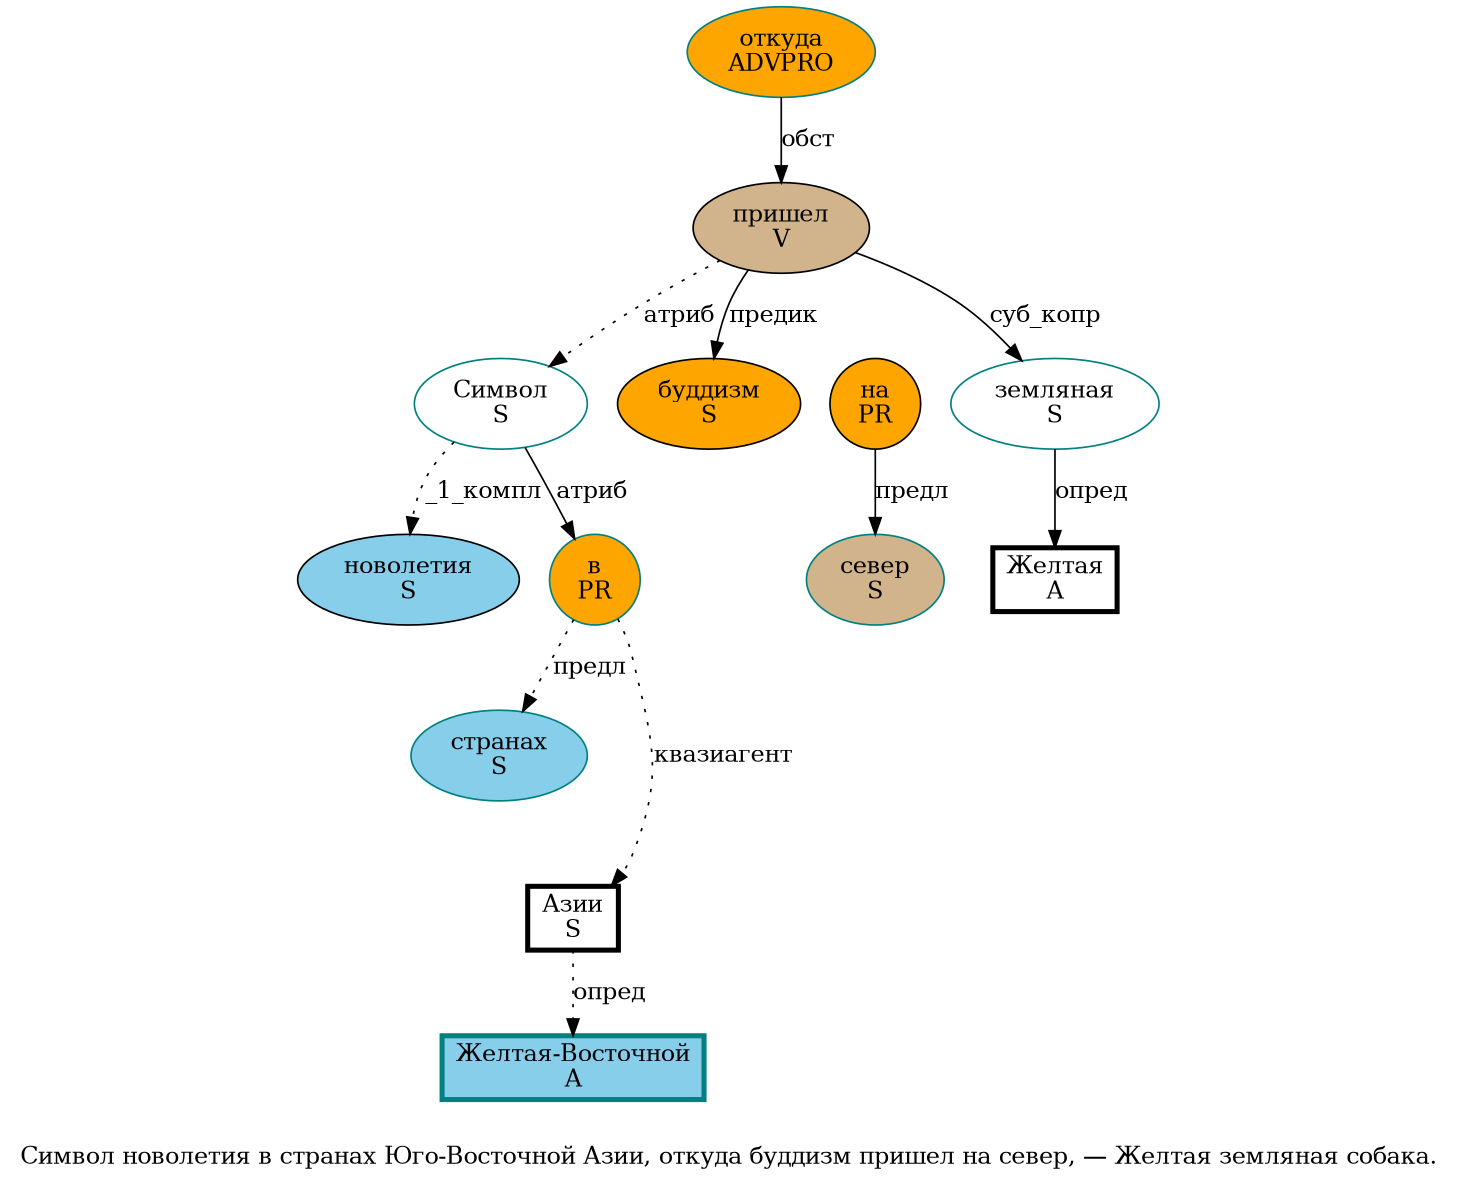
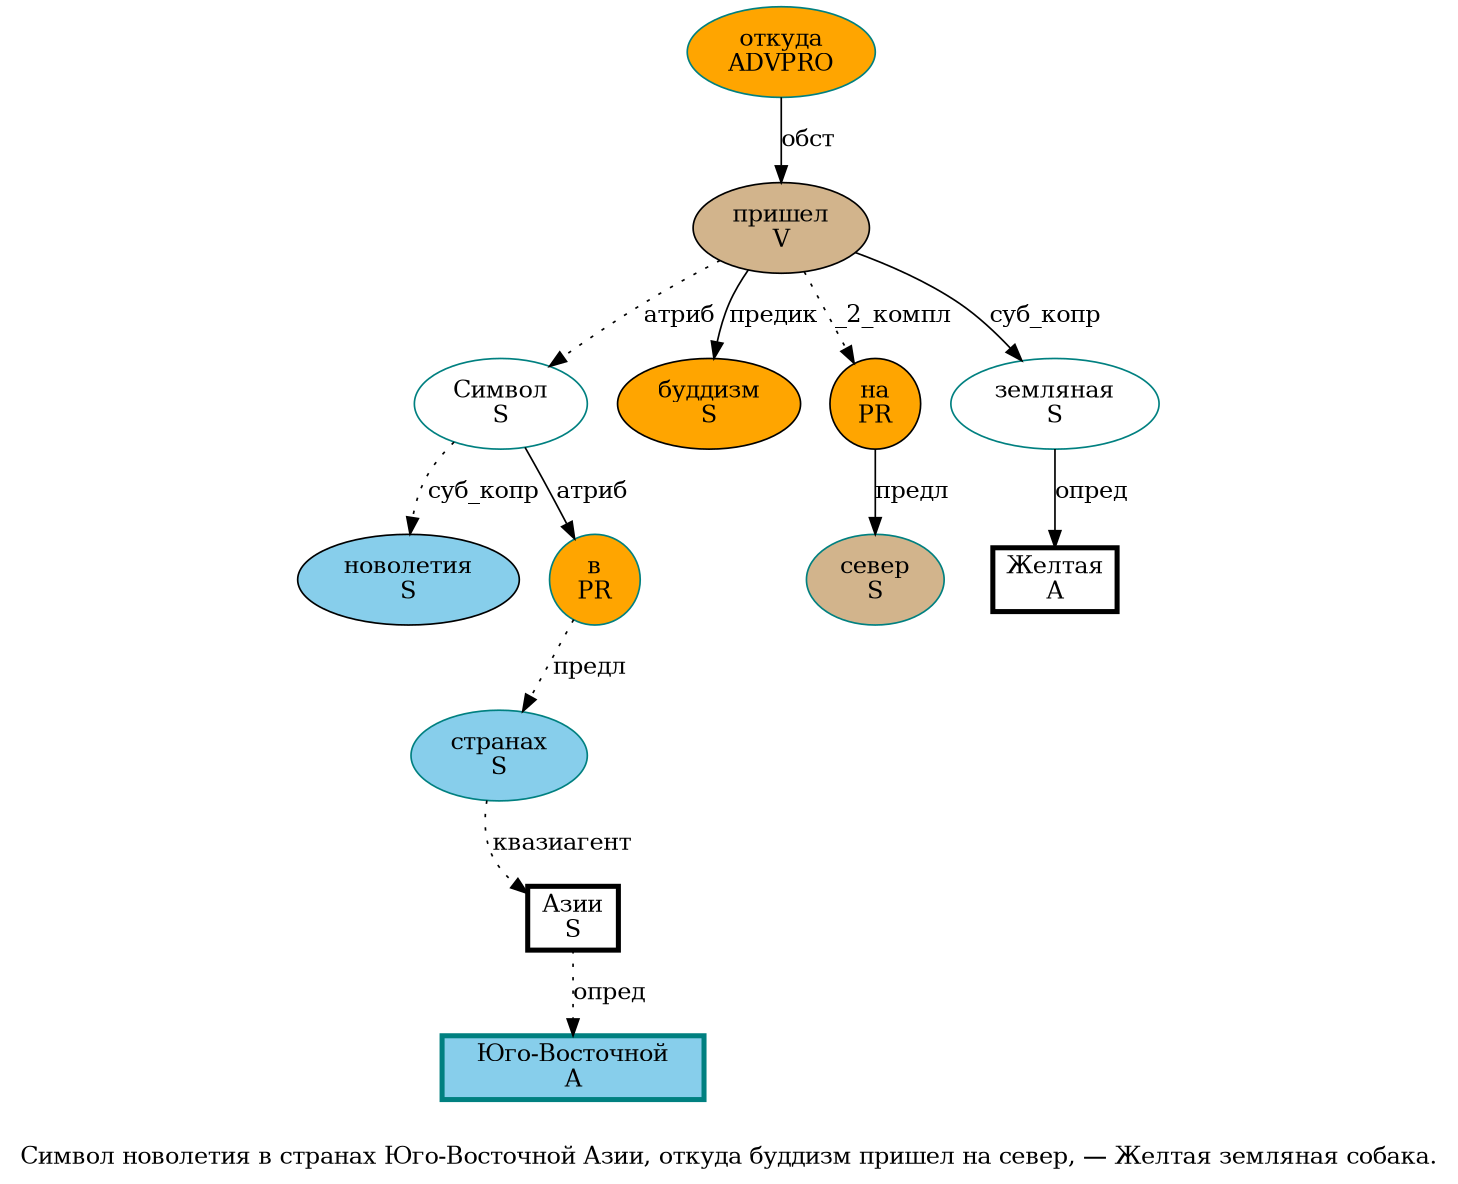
edge "пришел V" -> "на PR": added, label "_2_компл"
edge "Символ S" -> "новолетия S": label "_1_компл" -> "суб_копр"
edge "в PR" -> "Азии S": now "странах S" -> "Азии S"
node "Желтая-Восточной A": label "Желтая-Восточной A" -> "Юго-Восточной A"
